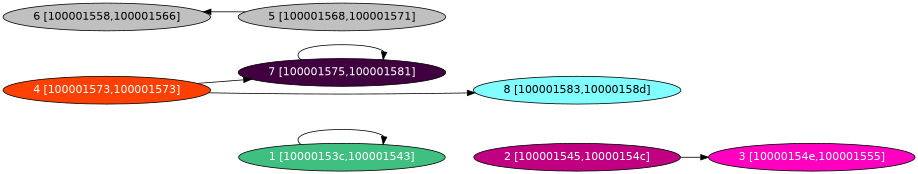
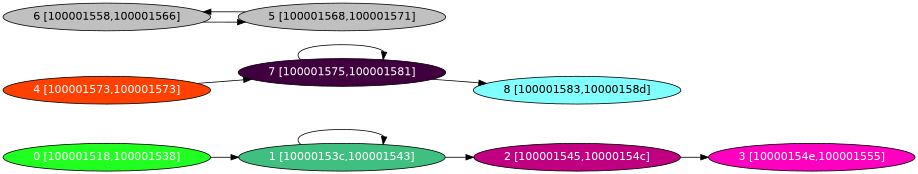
edge "6 [100001558,100001566]" -> "5 [100001568,100001571]": added
edge "4 [100001573,100001573]" -> "8 [100001583,10000158d]": now "7 [100001575,100001581]" -> "8 [100001583,10000158d]"
node "0 [100001518,100001538]": added
edge "1 [10000153c,100001543]" -> "2 [100001545,10000154c]": added
